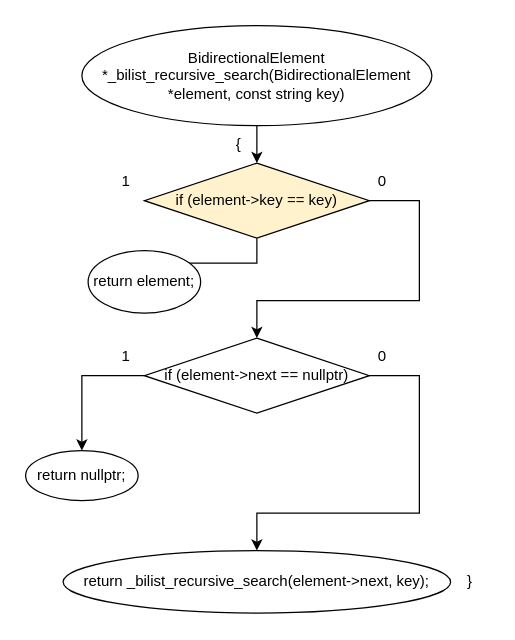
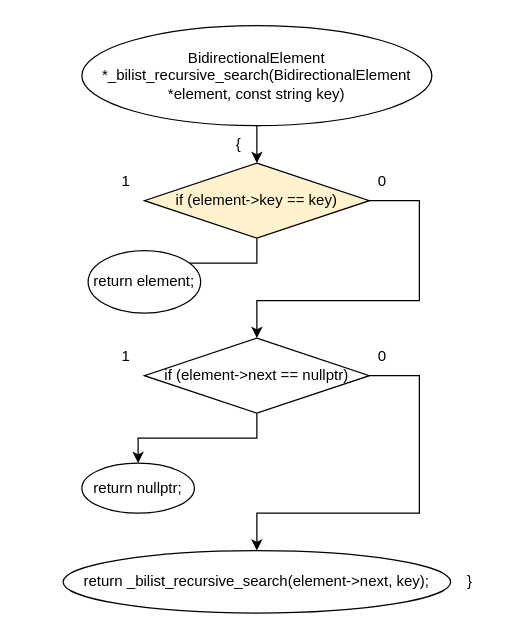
node "return nullptr;": moved (82, 476) -> (138, 488)
